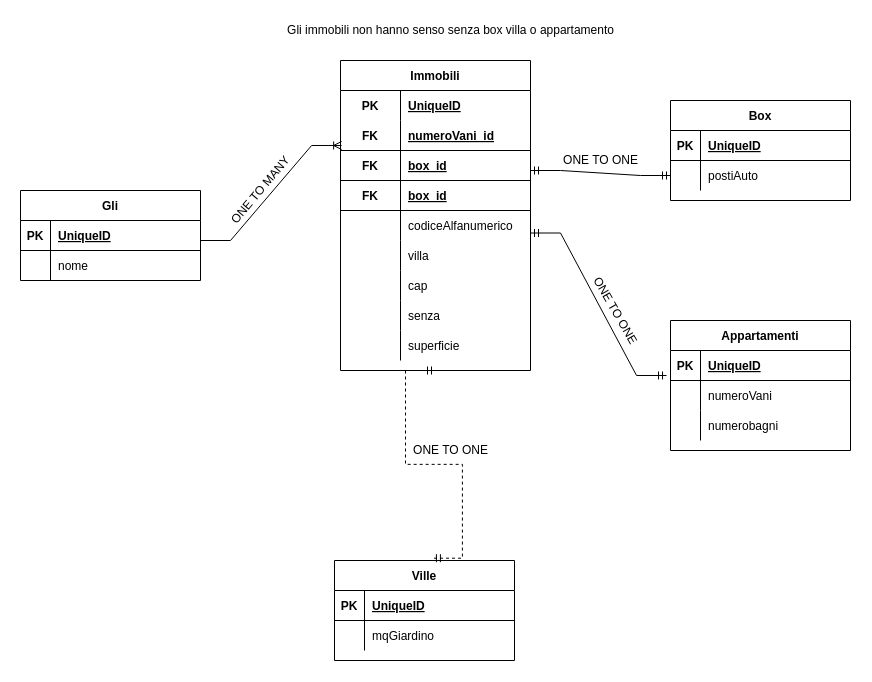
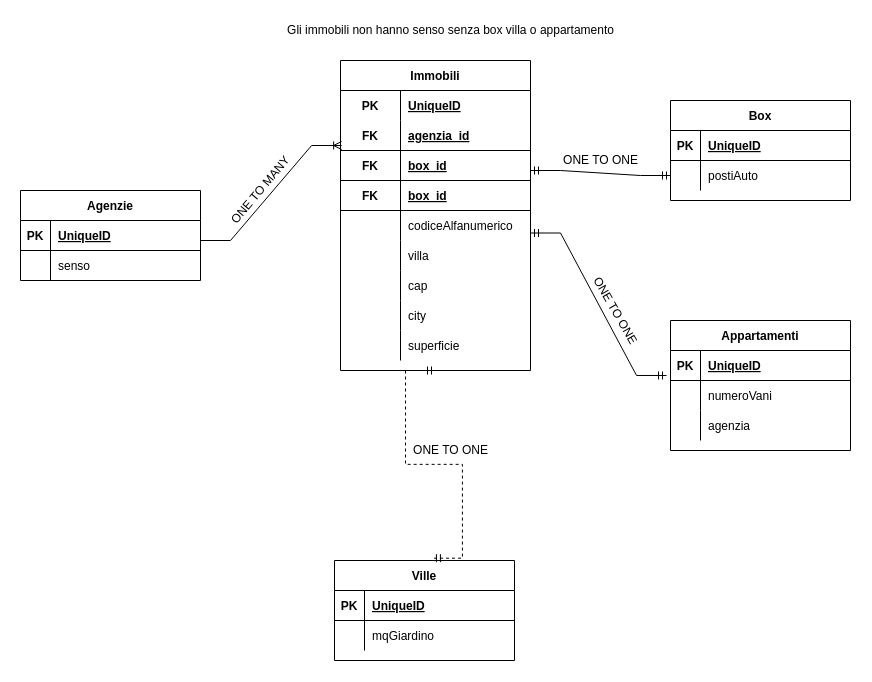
node "numeroVani_id": label "numeroVani_id" -> "agenzia_id"
node "Gli": label "Gli" -> "Agenzie"
node "nome": label "nome" -> "senso"
node "senza": label "senza" -> "city"
node "numerobagni": label "numerobagni" -> "agenzia"
